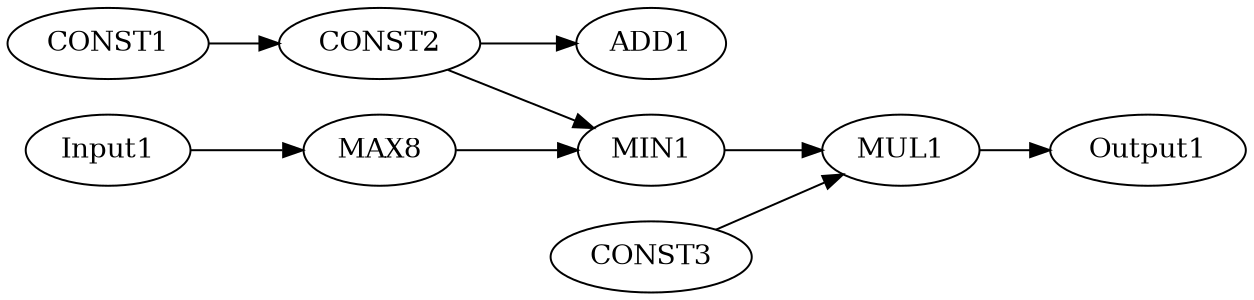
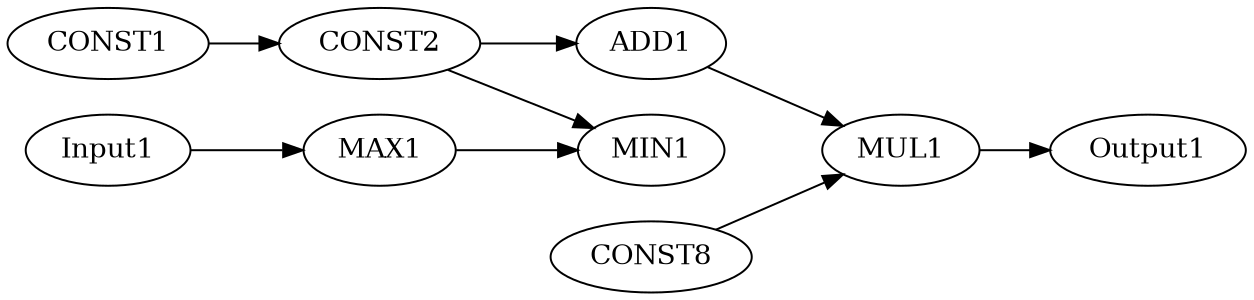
node "MAX8": label "MAX8" -> "MAX1"
edge "MIN1" -> "MUL1": now "ADD1" -> "MUL1"
node "CONST3": label "CONST3" -> "CONST8"
